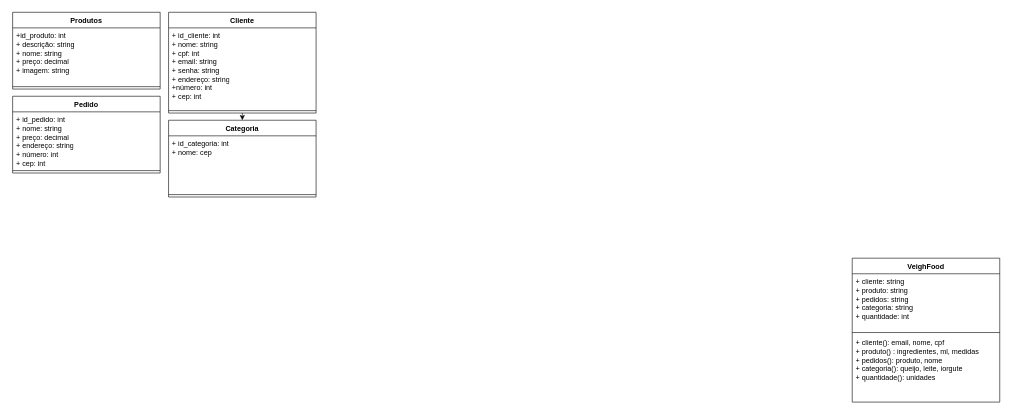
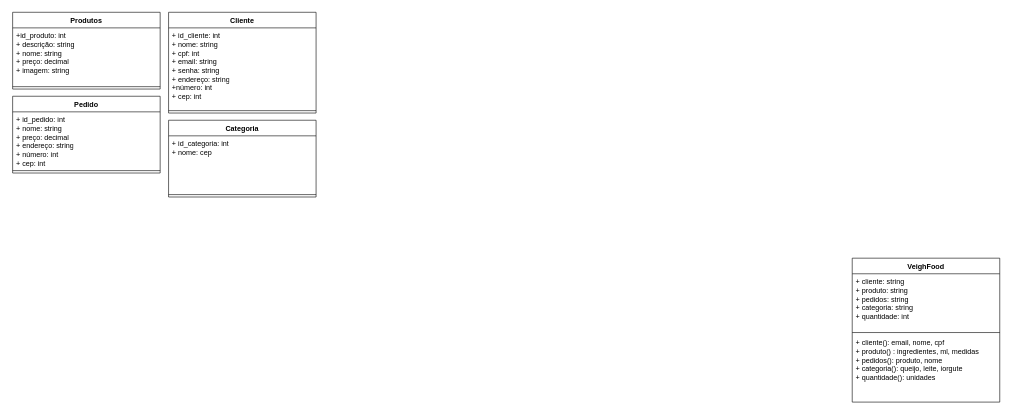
edge "Cliente" -> "Categoria": removed
